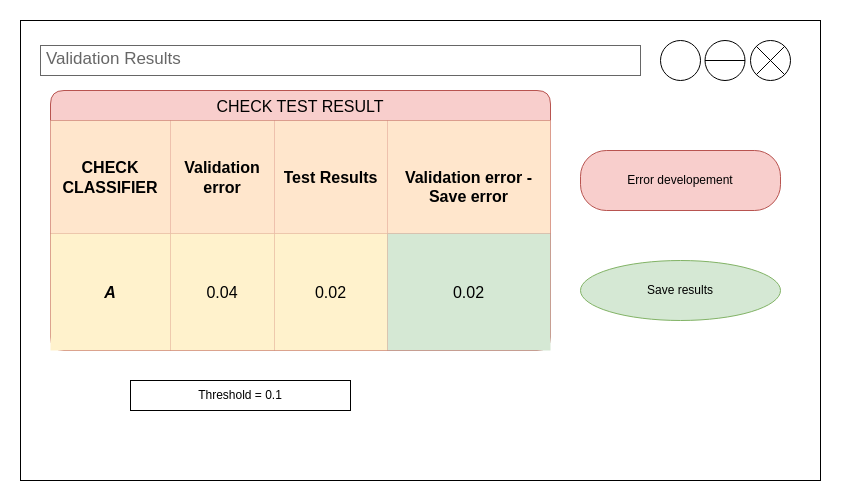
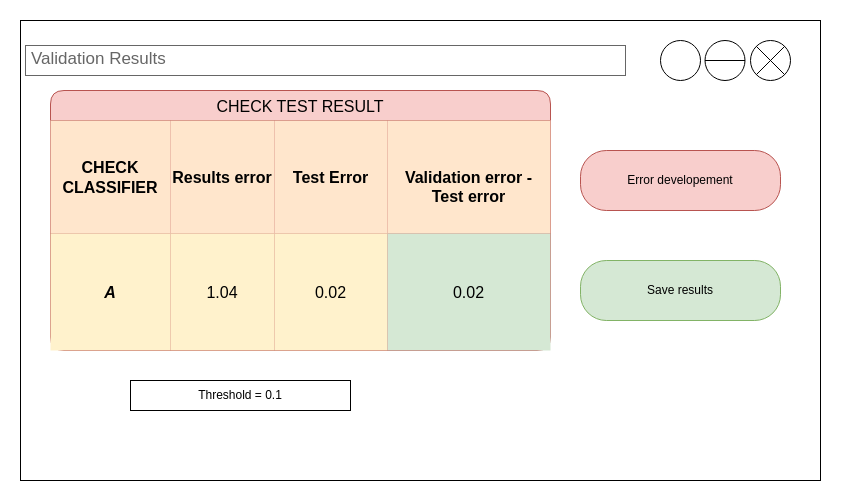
node "Validation Results": moved (341, 61) -> (326, 61)
node "Validation error": label "Validation error" -> "Results error"
node "Test Results": label "Test Results" -> "Test Error"
node "Validation error - Save error": label "Validation error - Save error" -> "Validation error - Test error"
node "Save results": shape ellipse -> rounded rectangle
node "0.04": label "0.04" -> "1.04"
